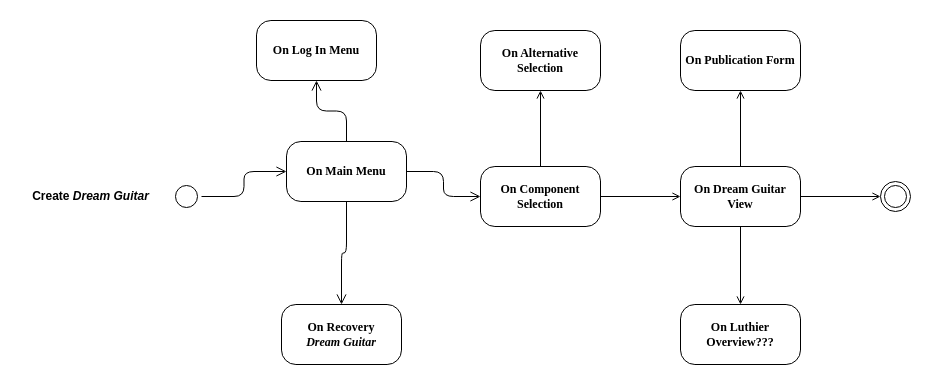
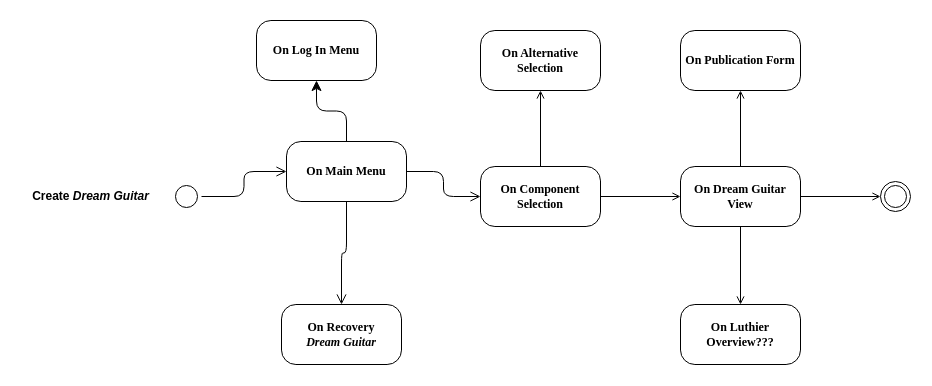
edge "On Main Menu" -> "On Log In Menu": arrowhead open -> classic
